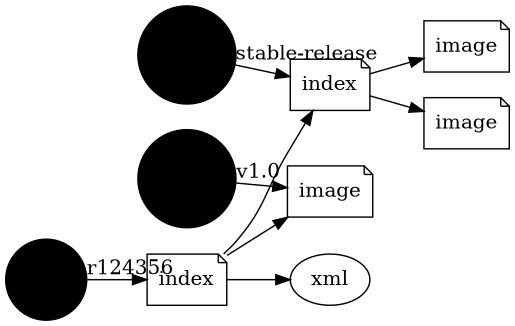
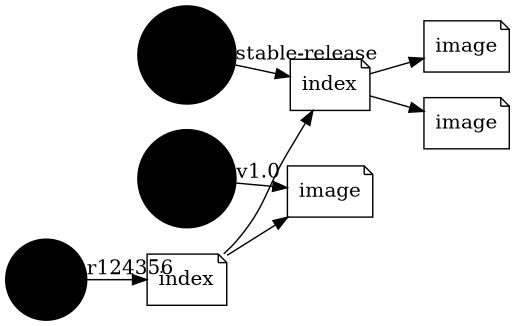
node "xml": removed
